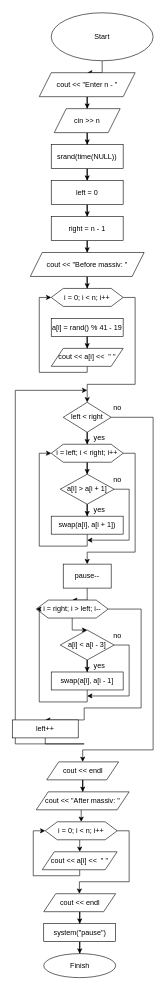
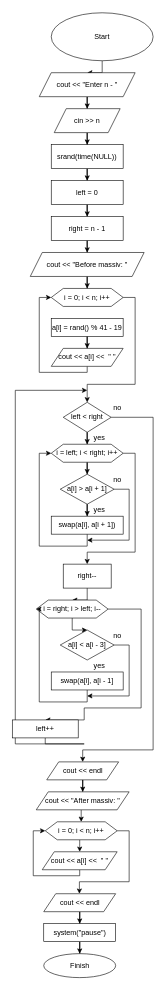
node "pause--": label "pause--" -> "right--"
edge "a[i] < a[i - 3]" -> "swap(a[i], a[i - 1]": removed
